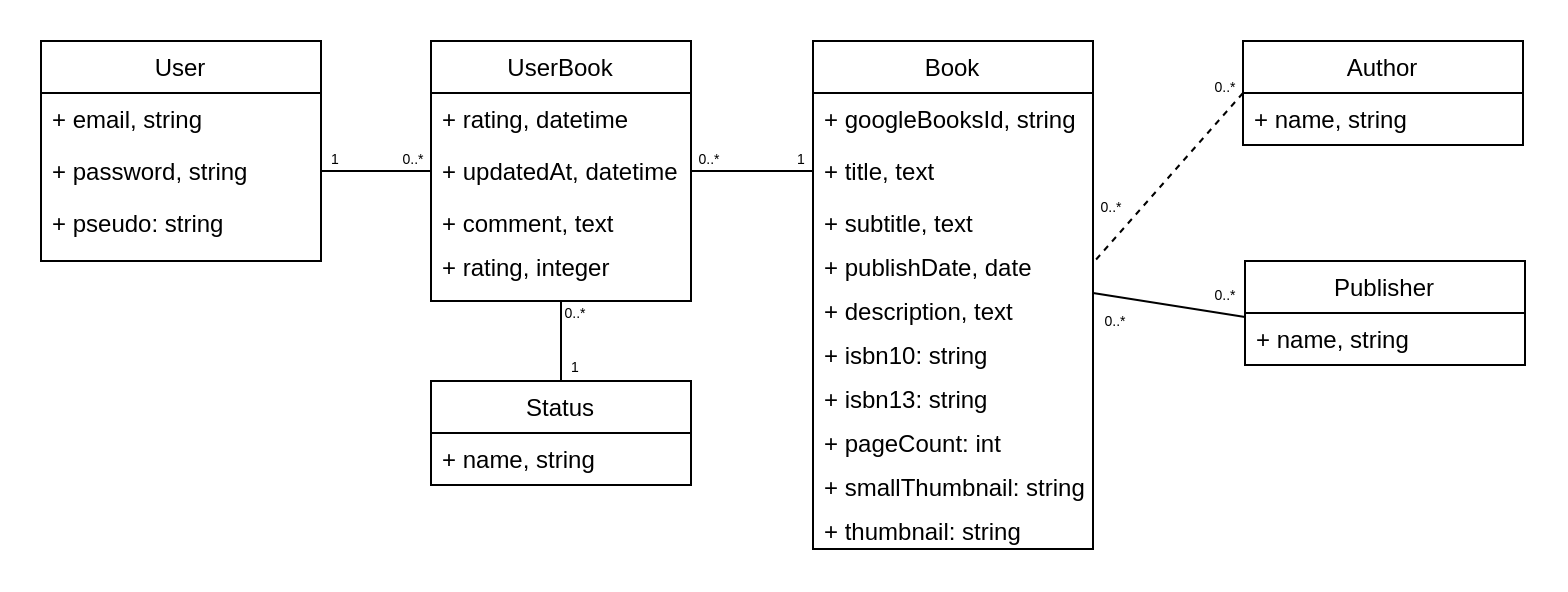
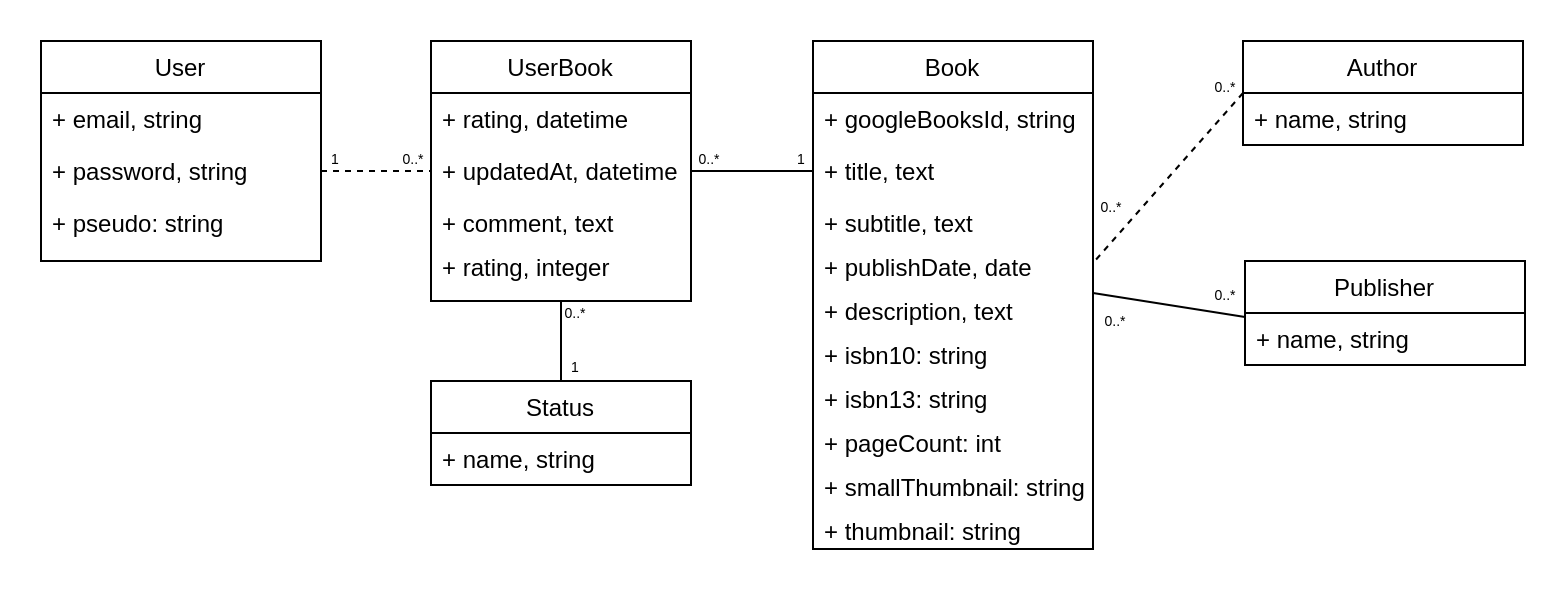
edge "+ password, string" -- "+ updatedAt, datetime": style solid -> dashed
